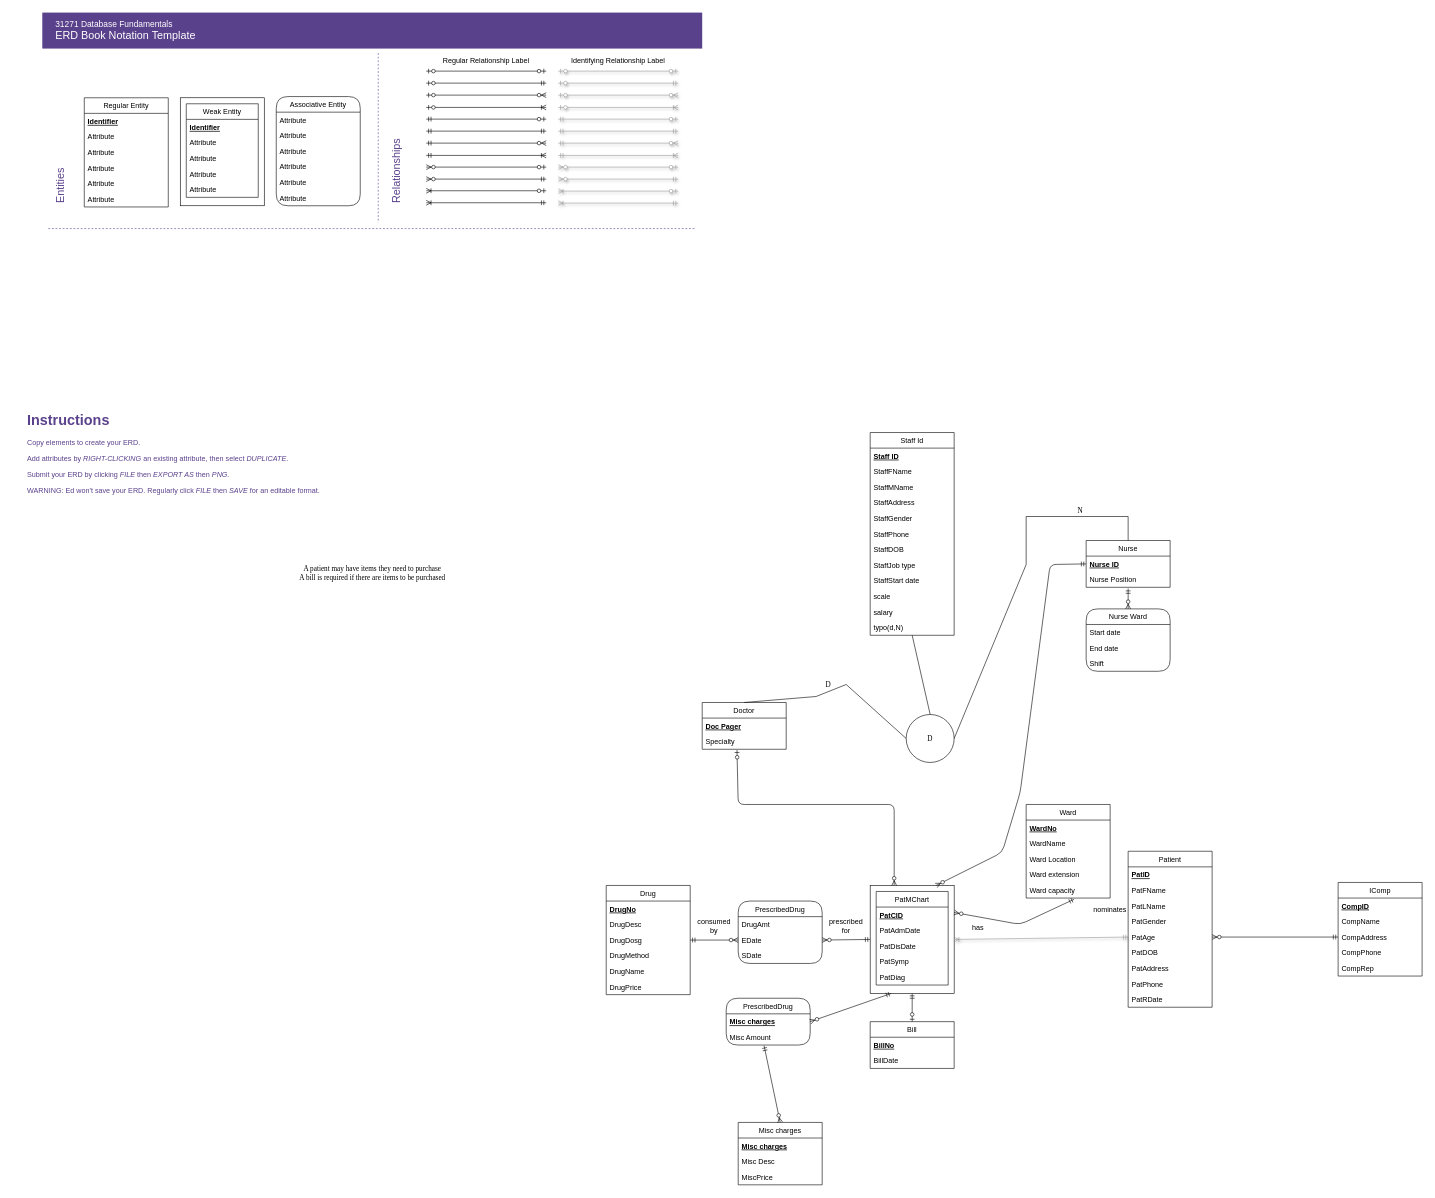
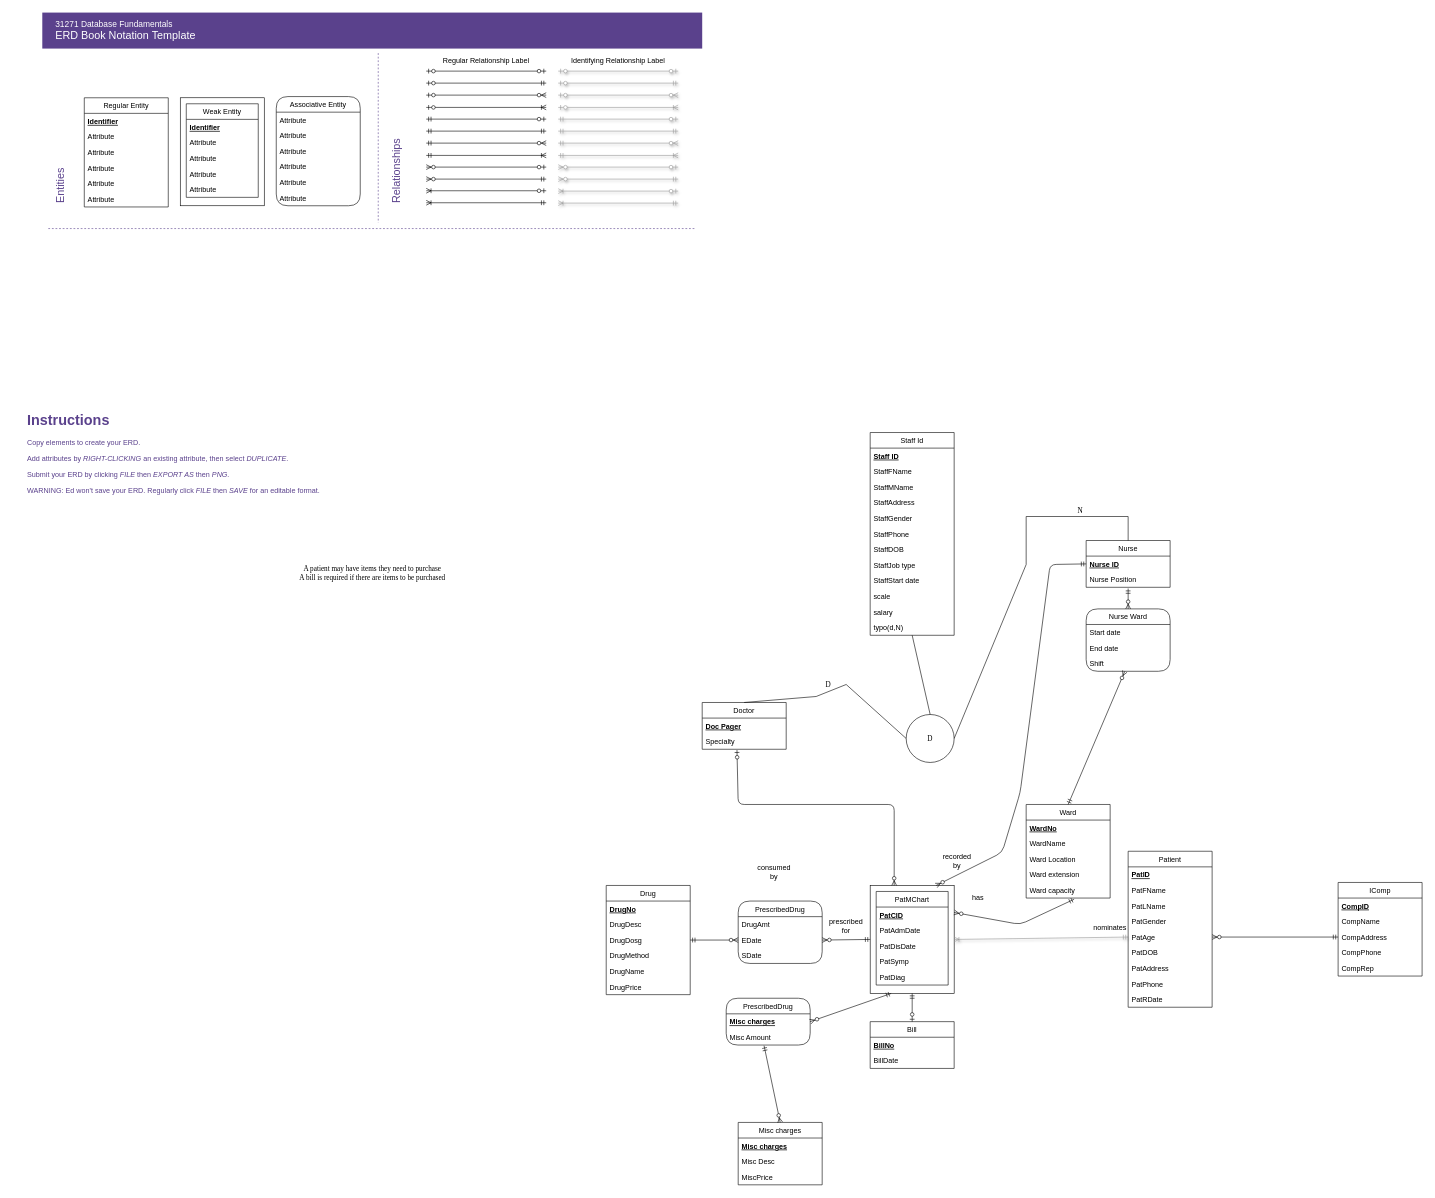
edge "Shift" -- "Ward": added
node "recorded by": added
node "nominates": moved (1110, 909) -> (1110, 927)
node "consumed by": moved (714, 926) -> (774, 872)
node "has": moved (978, 927) -> (978, 897)
